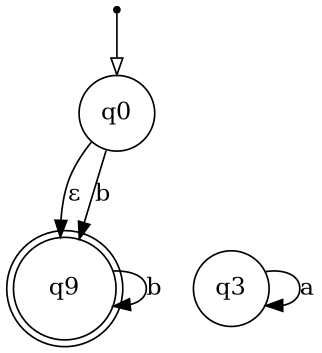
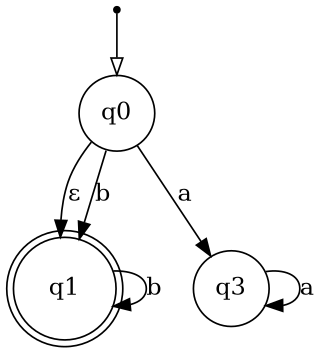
edge "q0" -> "q3": added, label "a"
node "q9": label "q9" -> "q1"
